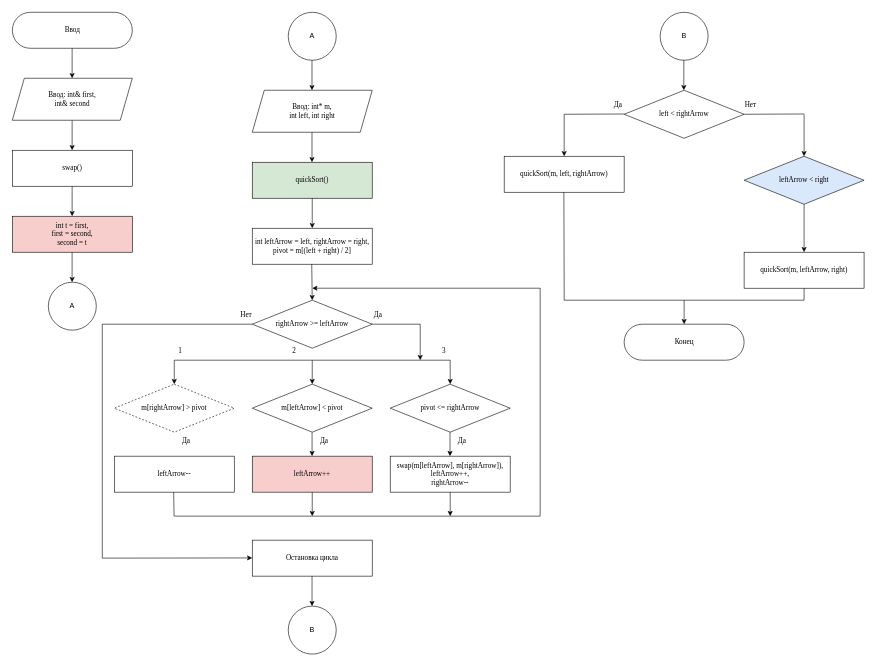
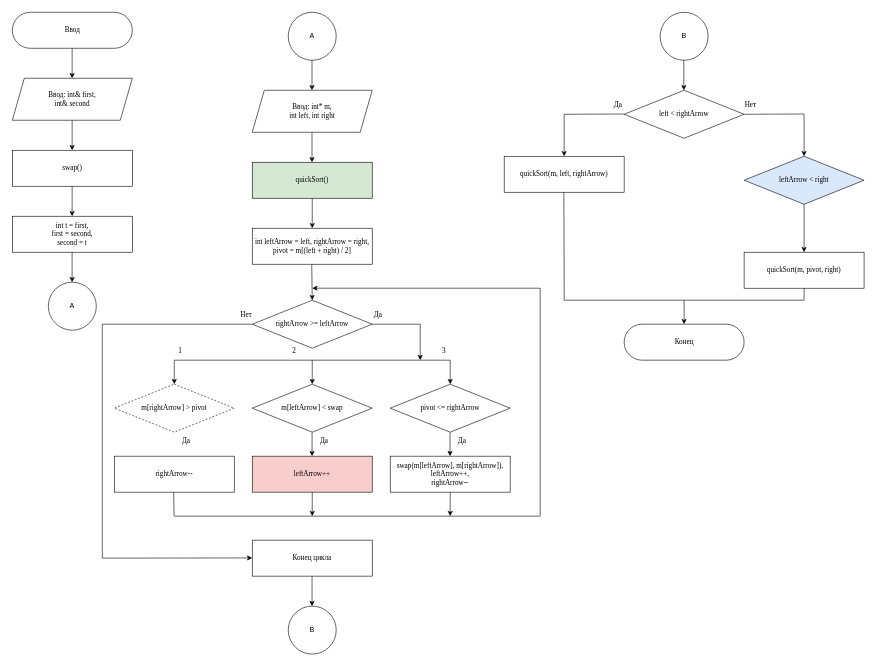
node "int t = first, first = second, second = t": fillcolor #f8cecc -> #ffffff
node "quickSort(m, leftArrow, right)": label "quickSort(m, leftArrow, right)" -> "quickSort(m, pivot, right)"
node "m[leftArrow] < pivot": label "m[leftArrow] < pivot" -> "m[leftArrow] < swap"
node "leftArrow--": label "leftArrow--" -> "rightArrow--"
node "Остановка цикла": label "Остановка цикла" -> "Конец цикла"
